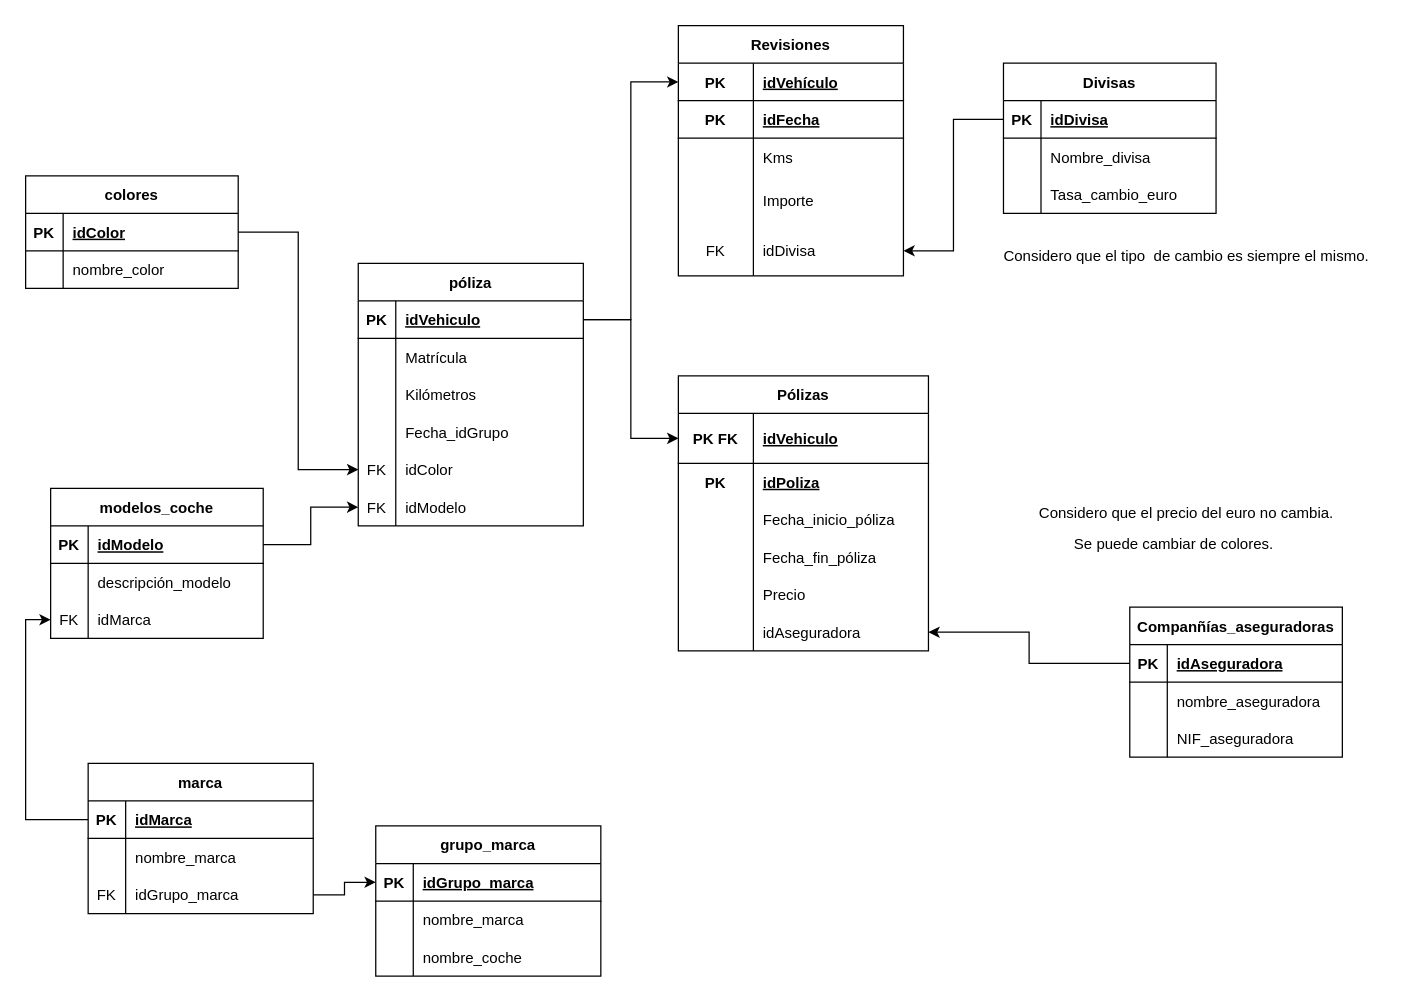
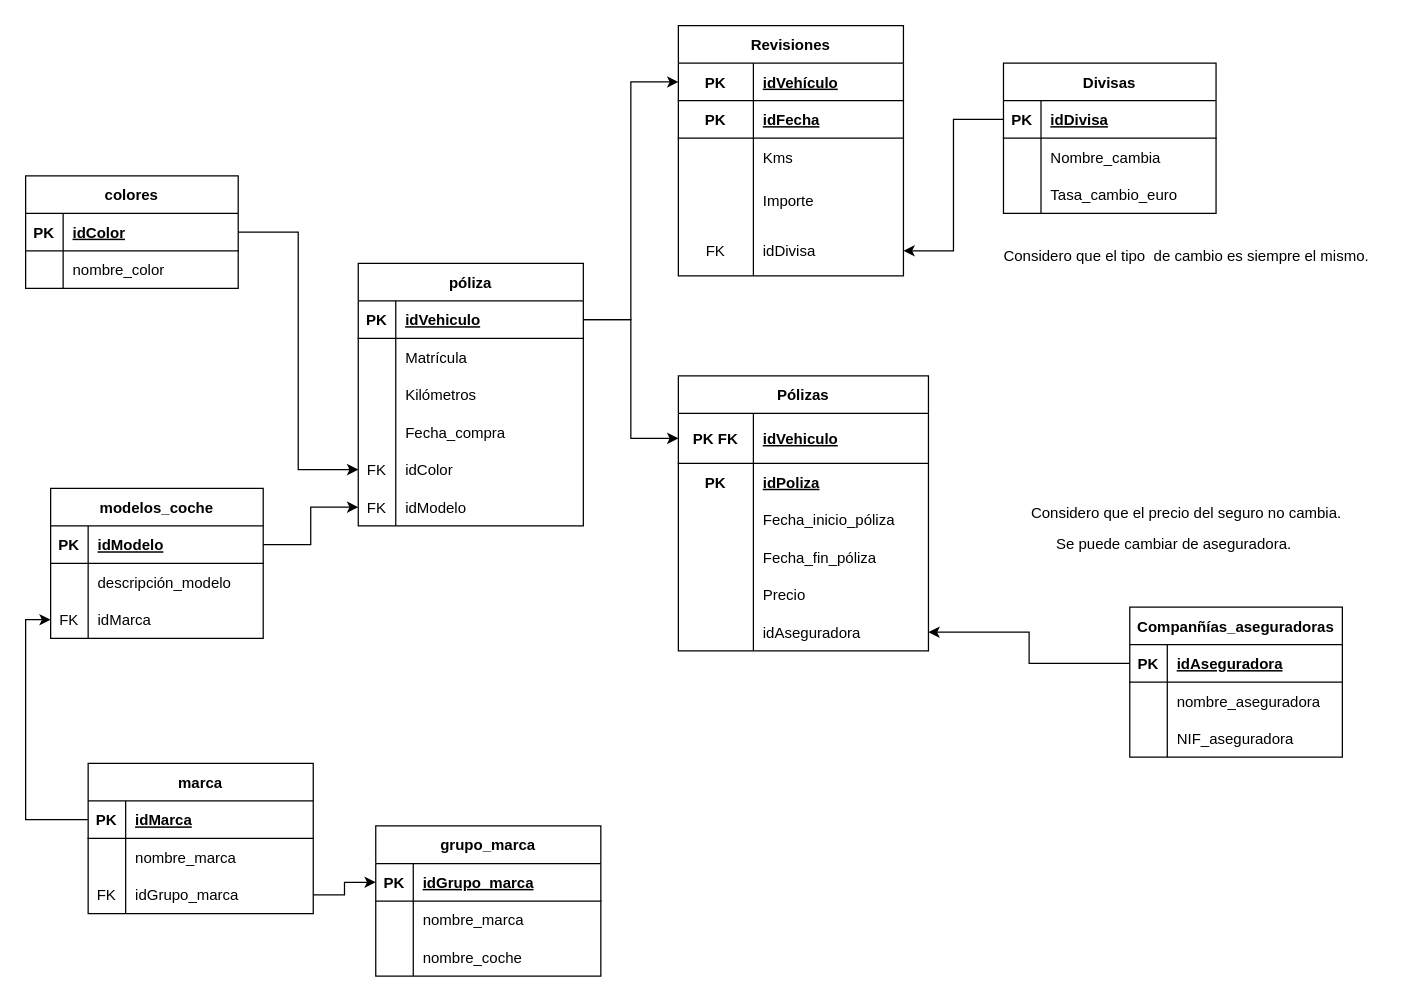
node "Nombre_divisa": label "Nombre_divisa" -> "Nombre_cambia"
node "Fecha_idGrupo": label "Fecha_idGrupo" -> "Fecha_compra"
node "Considero que el precio del euro no cambia.": label "Considero que el precio del euro no cambia." -> "Considero que el precio del seguro no cambia."
node "Se puede cambiar de colores.": label "Se puede cambiar de colores." -> "Se puede cambiar de aseguradora."
